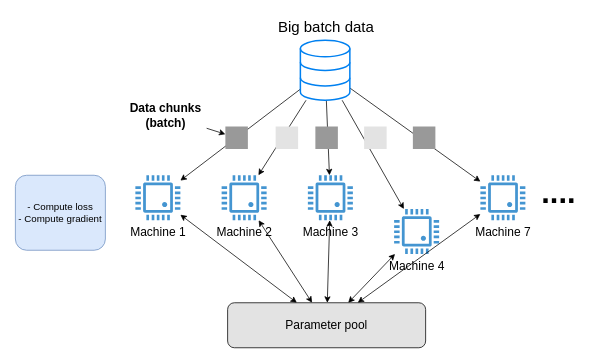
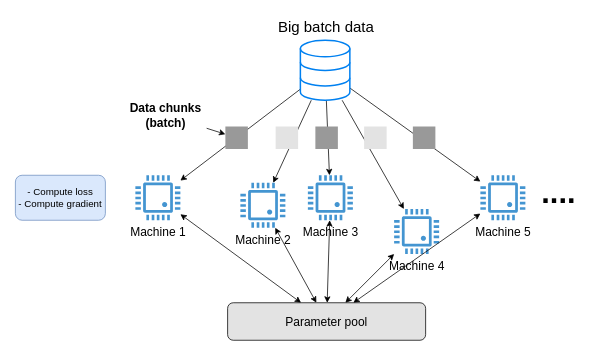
node "Machine 2": moved (244, 198) -> (263, 205)
node "- Compute loss- Compute gradient": size 90x75 -> 90x45
node "Machine 7": label "Machine 7" -> "Machine 5"
node "Parameter pool": size 198x45 -> 198x38
